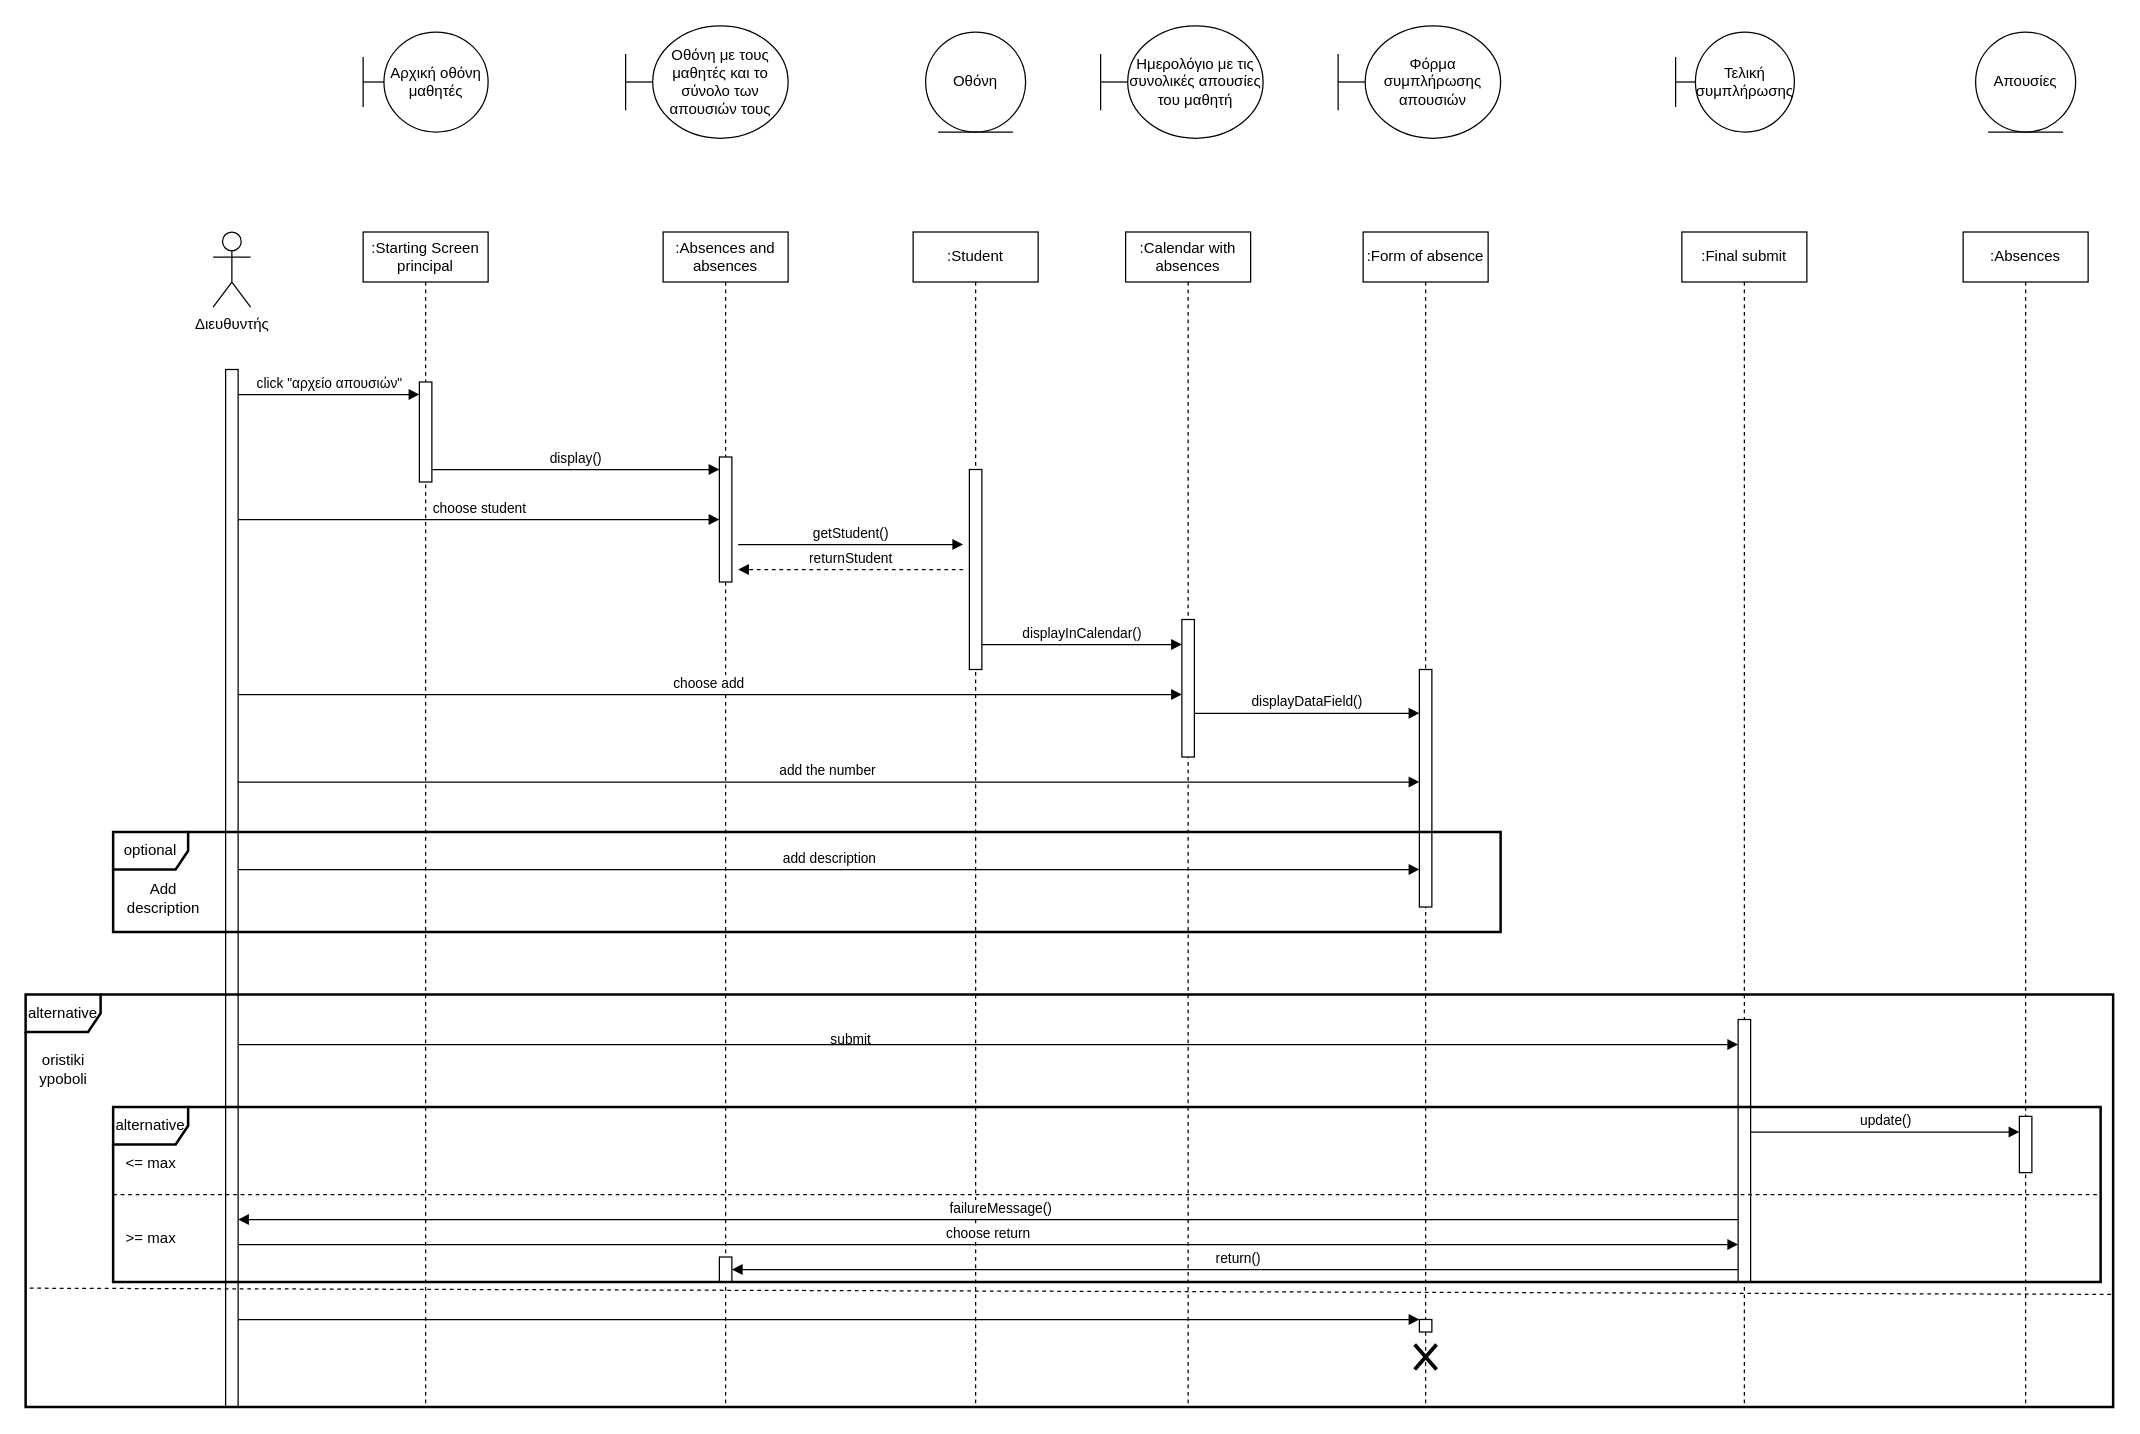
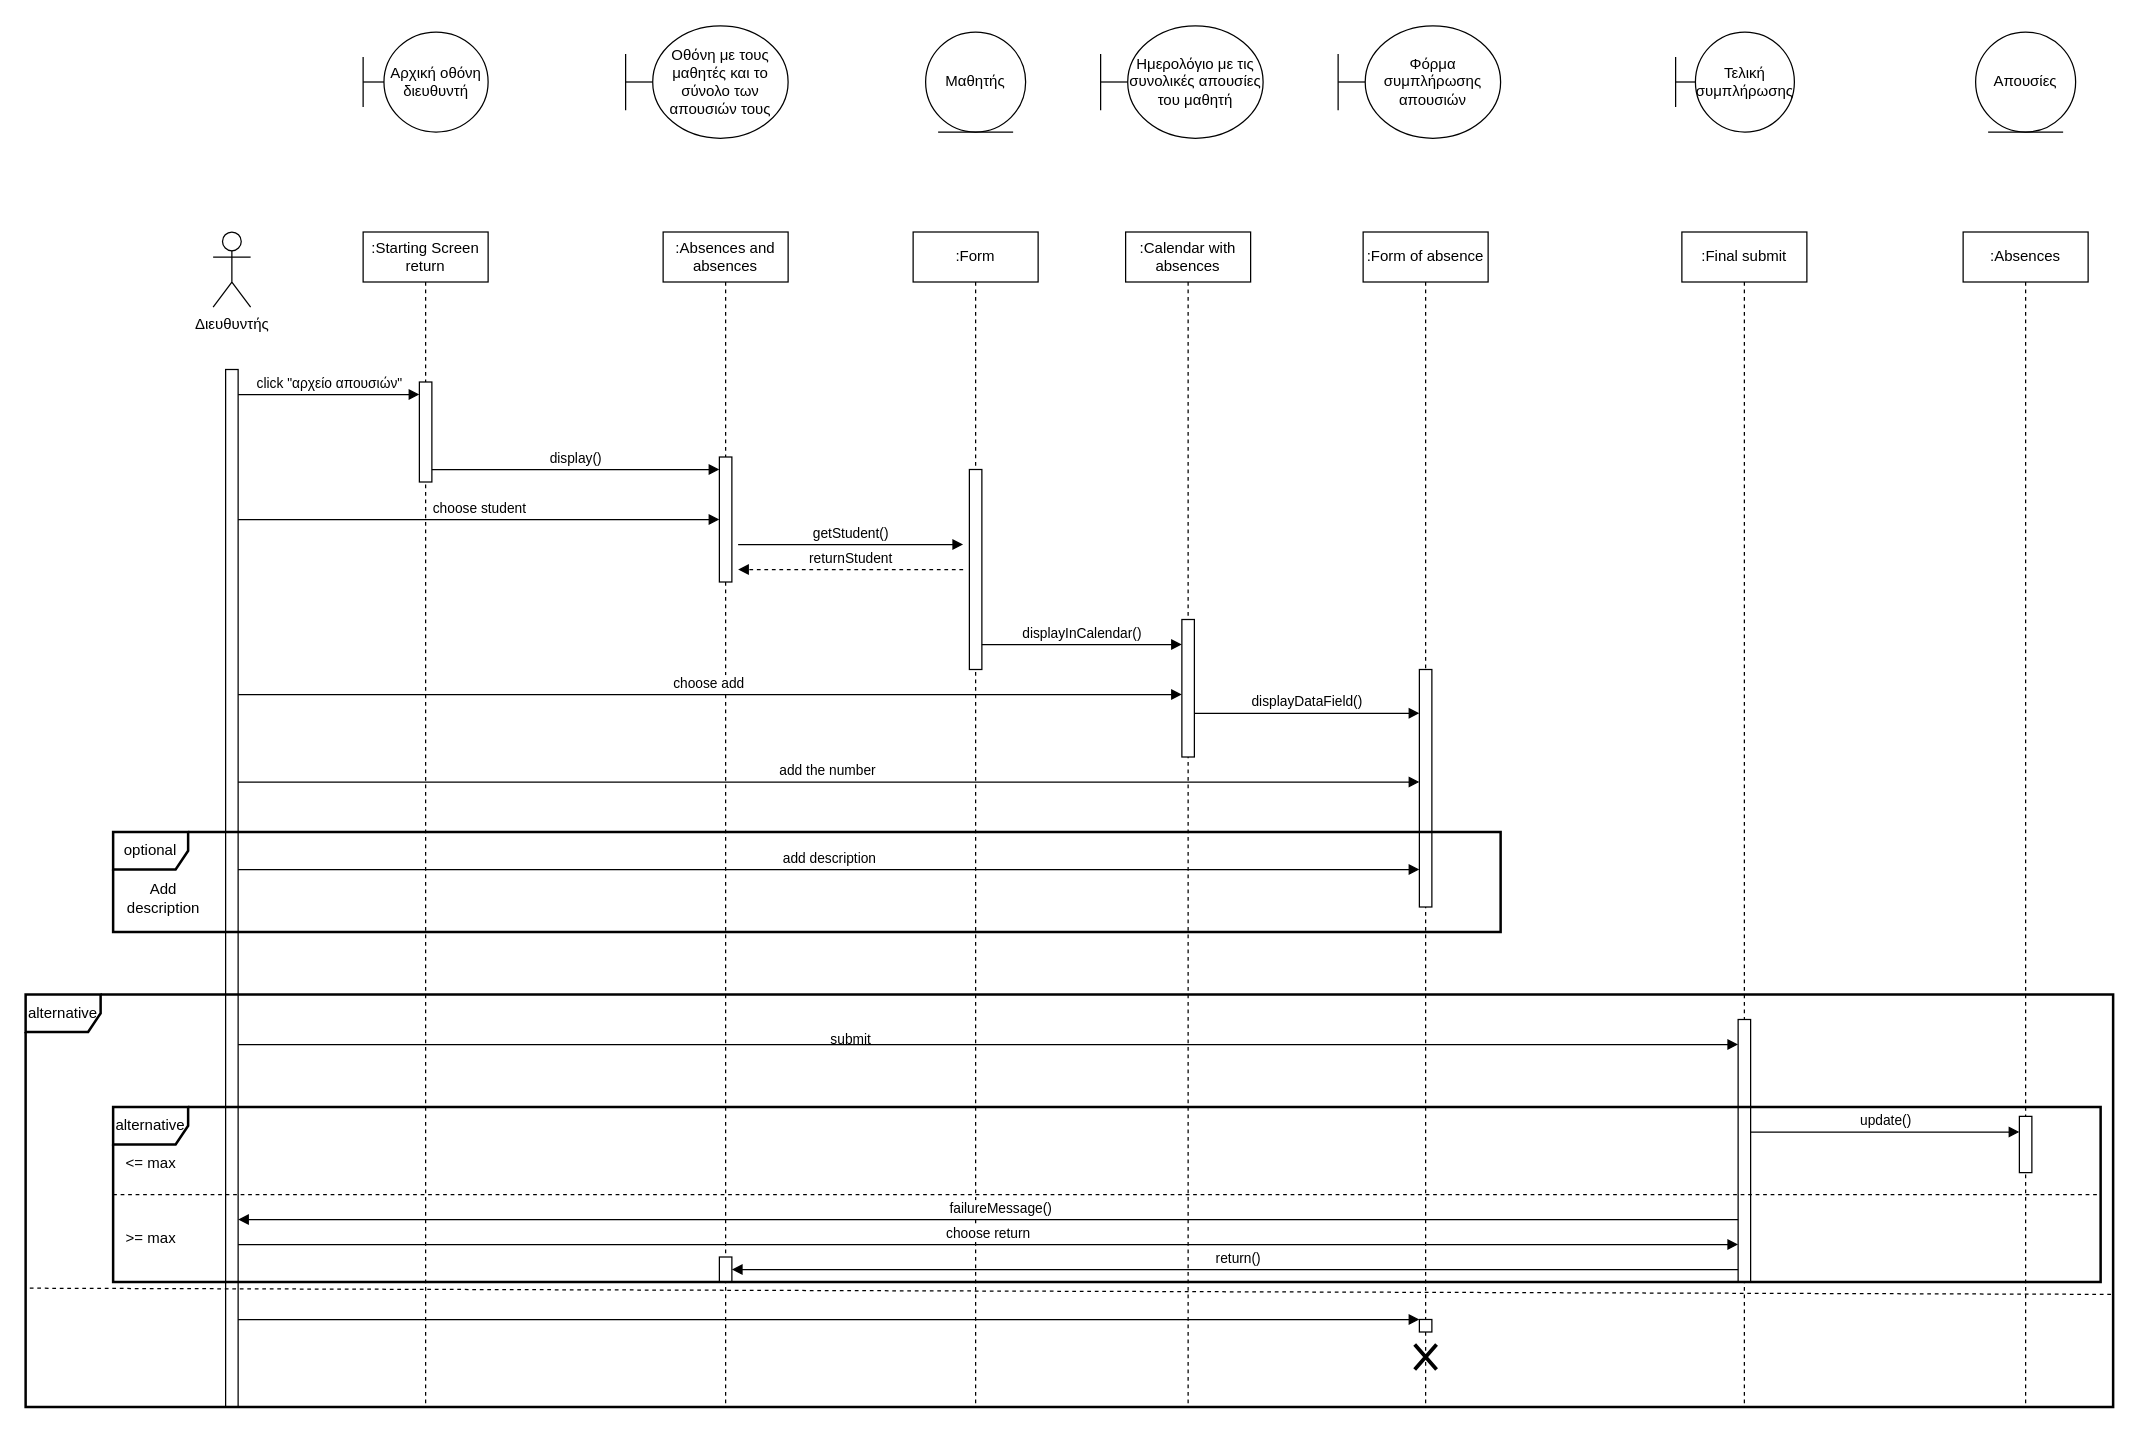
node "Αρχική οθόνη μαθητές": label "Αρχική οθόνη μαθητές" -> "Αρχική οθόνη διευθυντή"
node "Οθόνη": label "Οθόνη" -> "Μαθητής"
node ":Starting Screen principal": label ":Starting Screen principal" -> ":Starting Screen return"
node ":Student": label ":Student" -> ":Form"
node "oristiki ypoboli": removed
